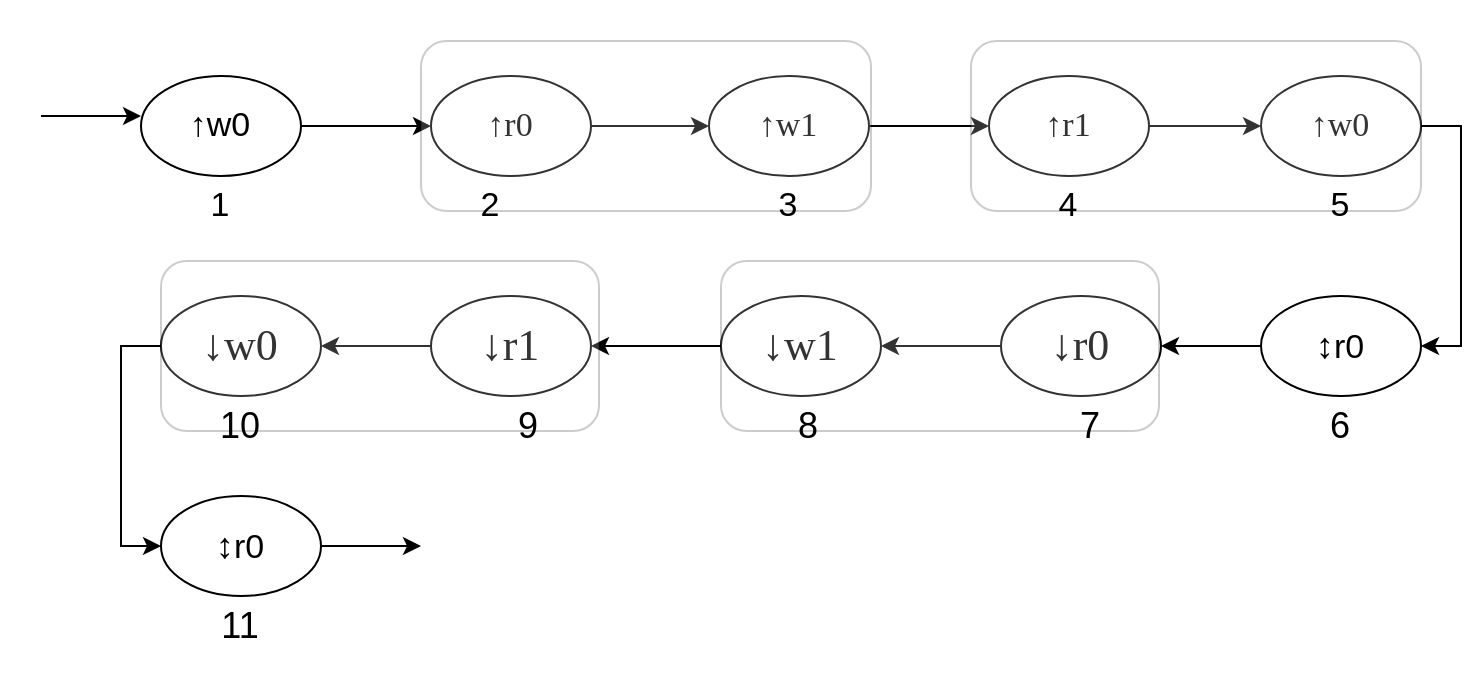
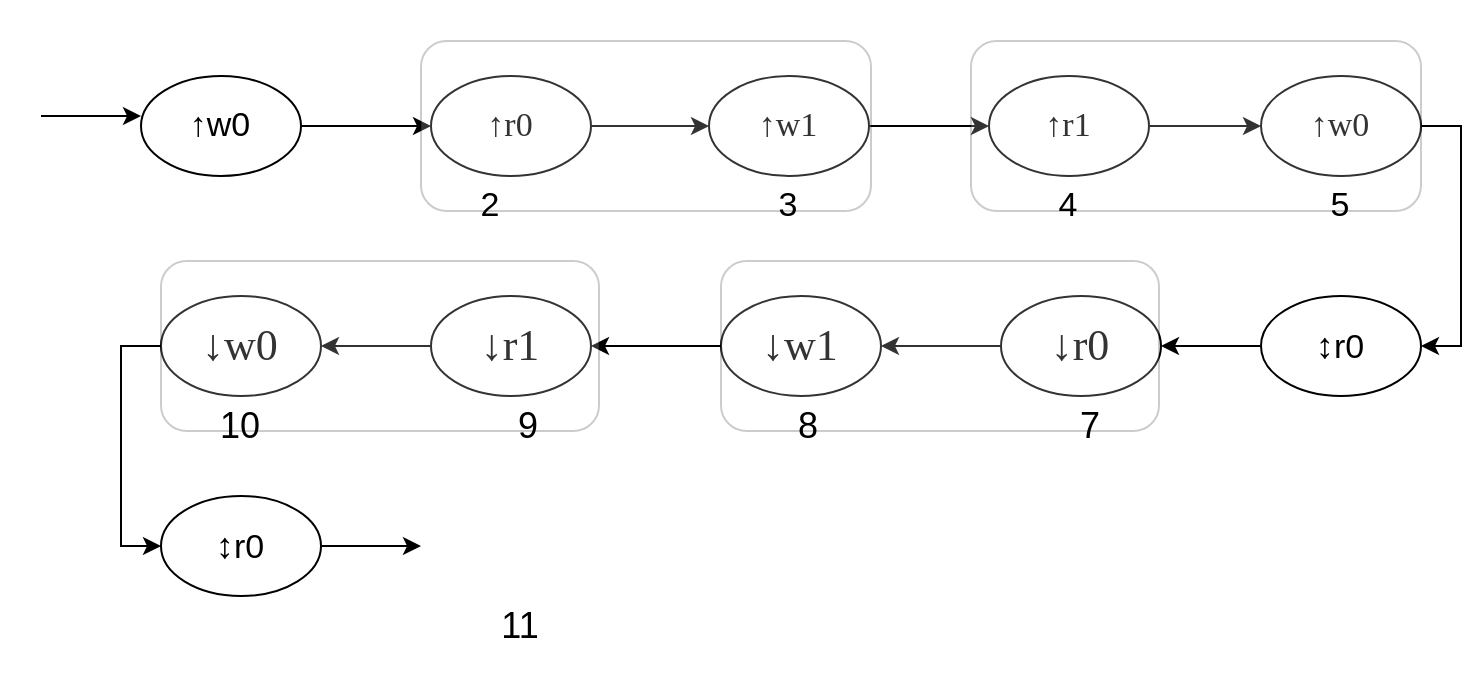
node "1": removed
node "6": removed
node "11": moved (241, 626) -> (521, 626)
